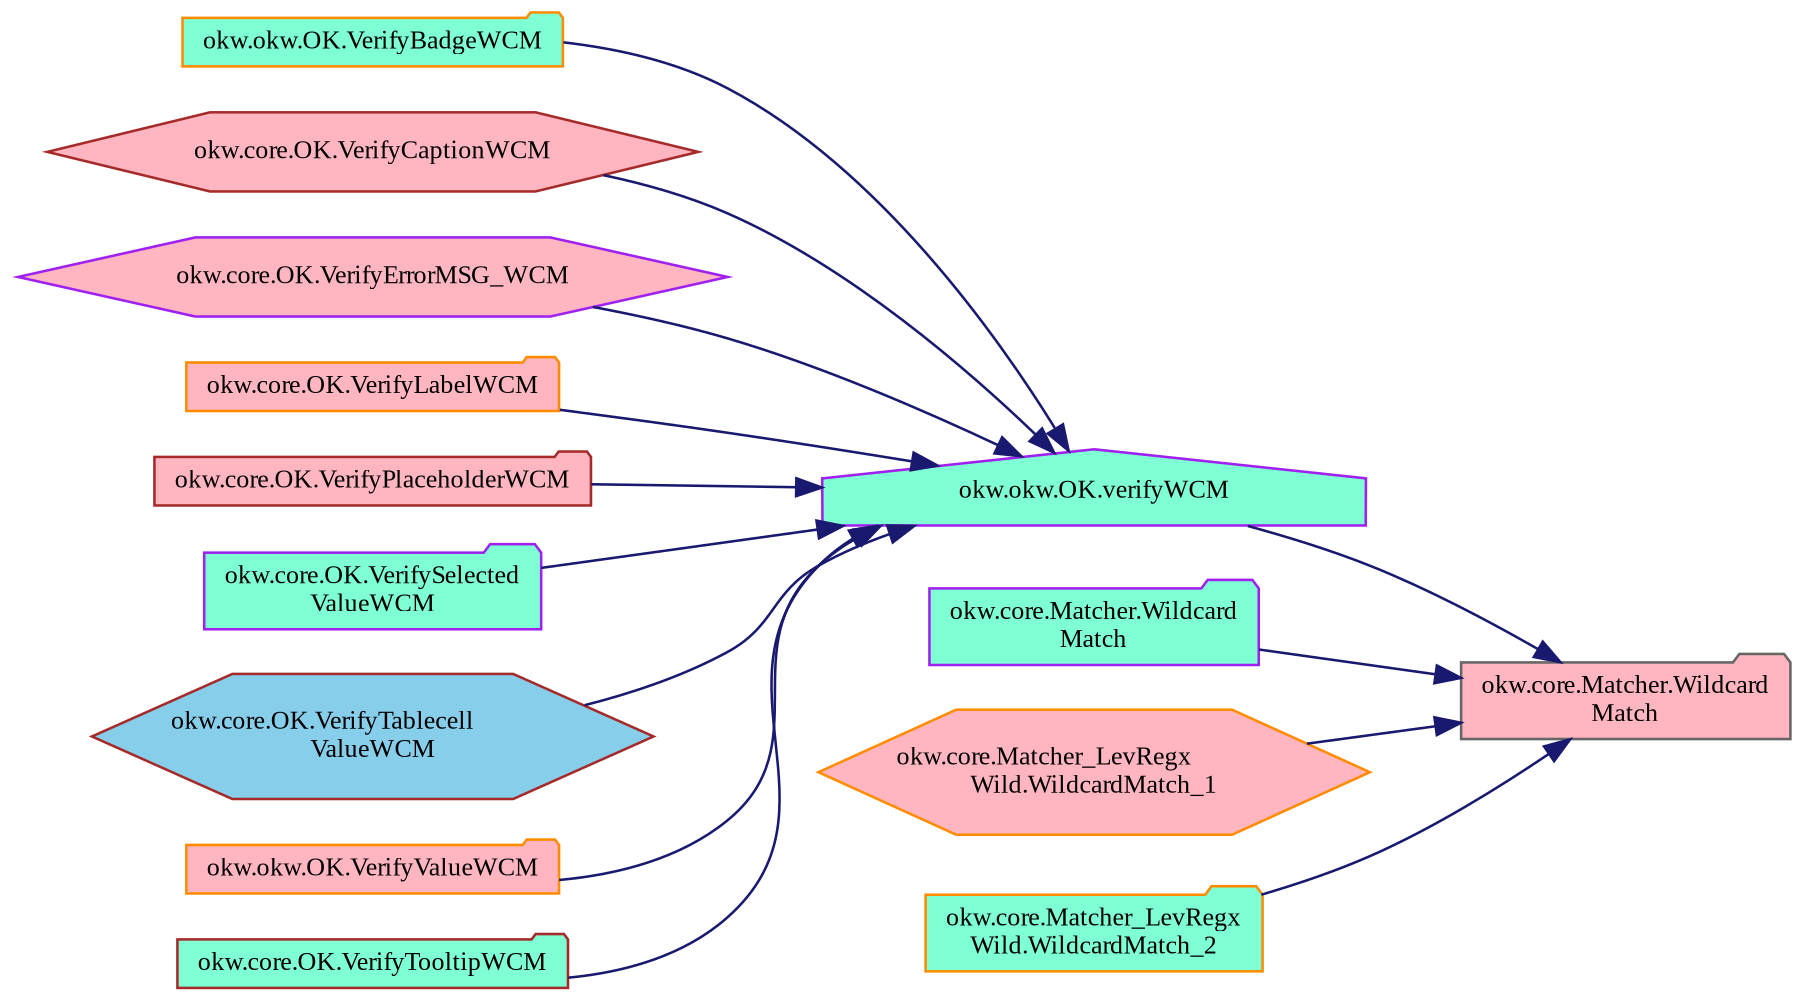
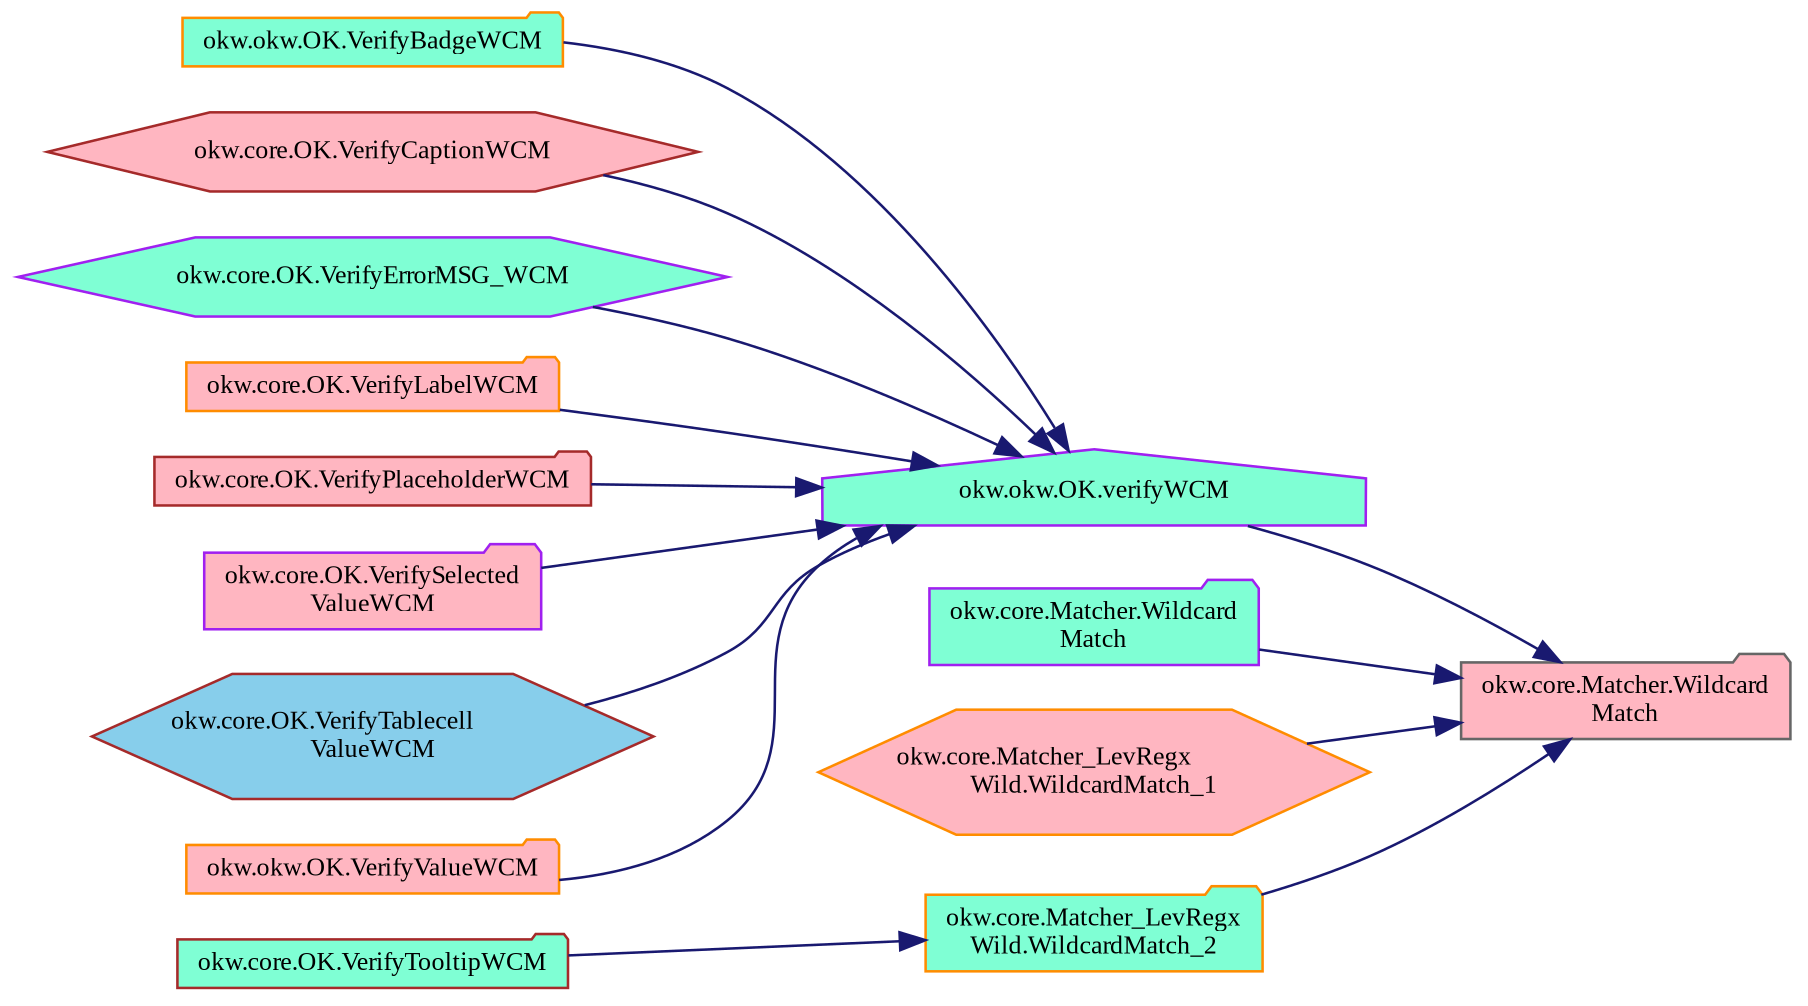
node "okw.core.OK.VerifyErrorMSG_WCM": fillcolor lightpink -> aquamarine
node "okw.core.OK.VerifySelected ValueWCM": fillcolor aquamarine -> lightpink
edge "okw.core.OK.VerifyTooltipWCM" -> "okw.okw.OK.verifyWCM": now "okw.core.OK.VerifyTooltipWCM" -> "okw.core.Matcher_LevRegx Wild.WildcardMatch_2"
